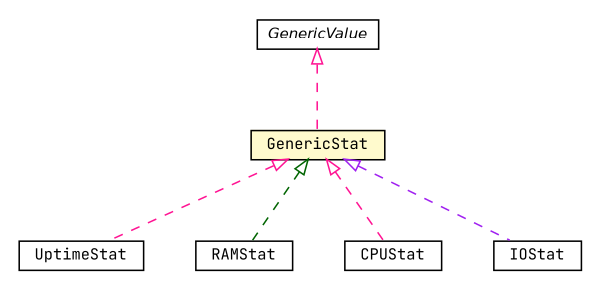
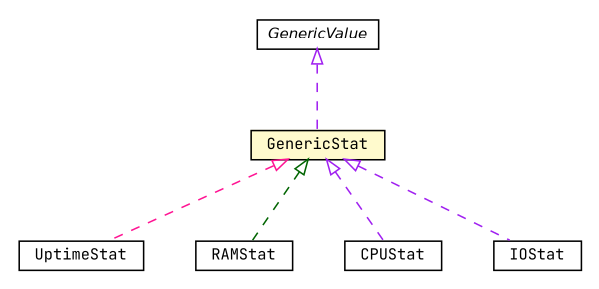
edge "GenericStat" -> "GenericValue": color deeppink -> purple
edge "CPUStat" -> "GenericStat": color deeppink -> purple
